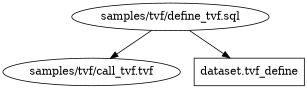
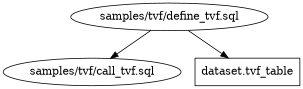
node "samples/tvf/call_tvf.tvf": label "samples/tvf/call_tvf.tvf" -> "samples/tvf/call_tvf.sql"
node "dataset.tvf_define": label "dataset.tvf_define" -> "dataset.tvf_table"
